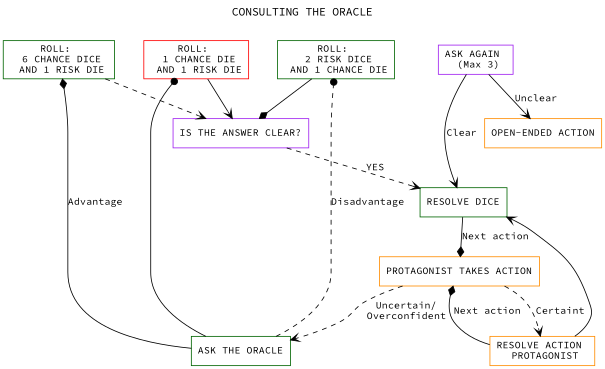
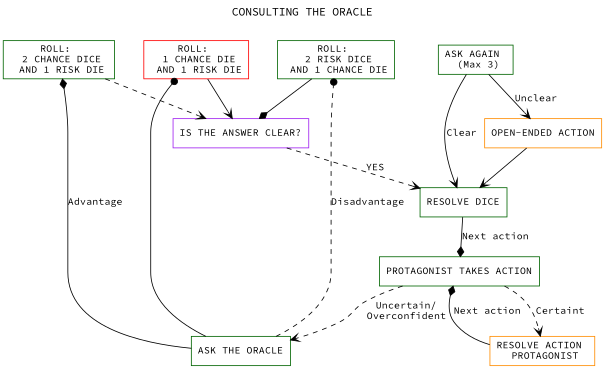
node "ROLL: 6 CHANCE DICE AND 1 RISK DIE": label "ROLL: 6 CHANCE DICE AND 1 RISK DIE" -> "ROLL: 2 CHANCE DICE AND 1 RISK DIE"
node "ASK AGAIN (Max 3)": color purple -> darkgreen
edge "RESOLVE ACTION PROTAGONIST" -> "RESOLVE DICE": now "OPEN-ENDED ACTION" -> "RESOLVE DICE"
node "PROTAGONIST TAKES ACTION": color darkorange -> darkgreen
